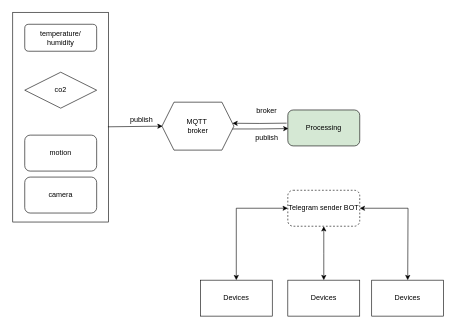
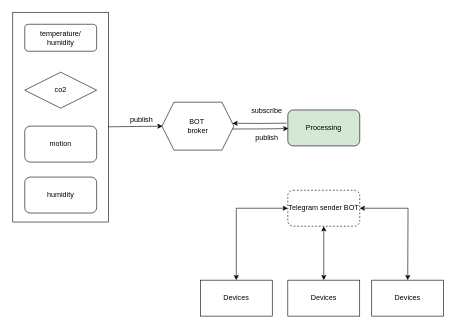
node "broker": label "broker" -> "subscribe"
node "MQTT broker": label "MQTT broker" -> "BOT broker"
node "motion": moved (60, 153) -> (60, 144)
node "camera": label "camera" -> "humidity"
